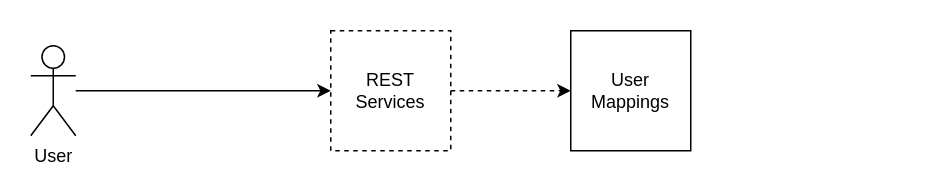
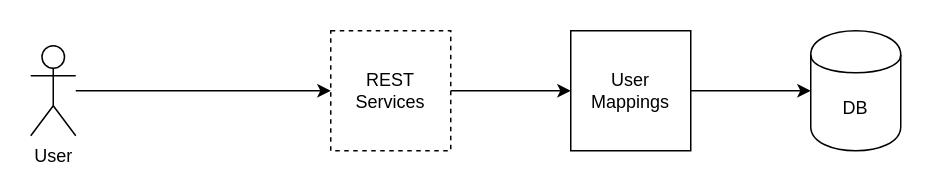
edge "REST Services" -> "User Mappings": style dashed -> solid
edge "User Mappings" -> "DB": added
node "DB": added
